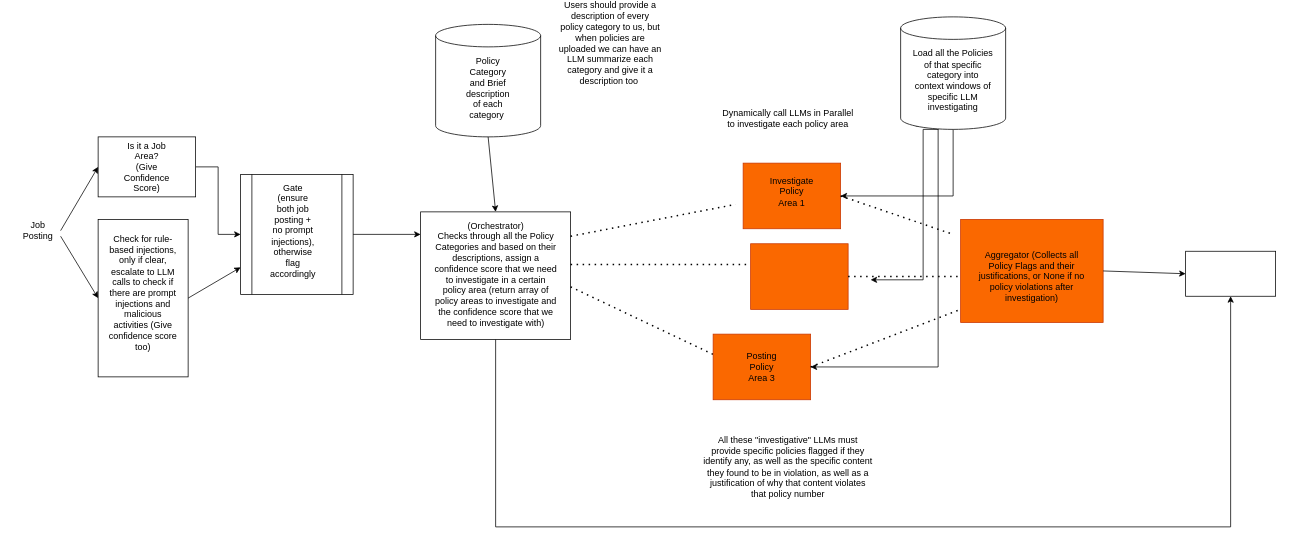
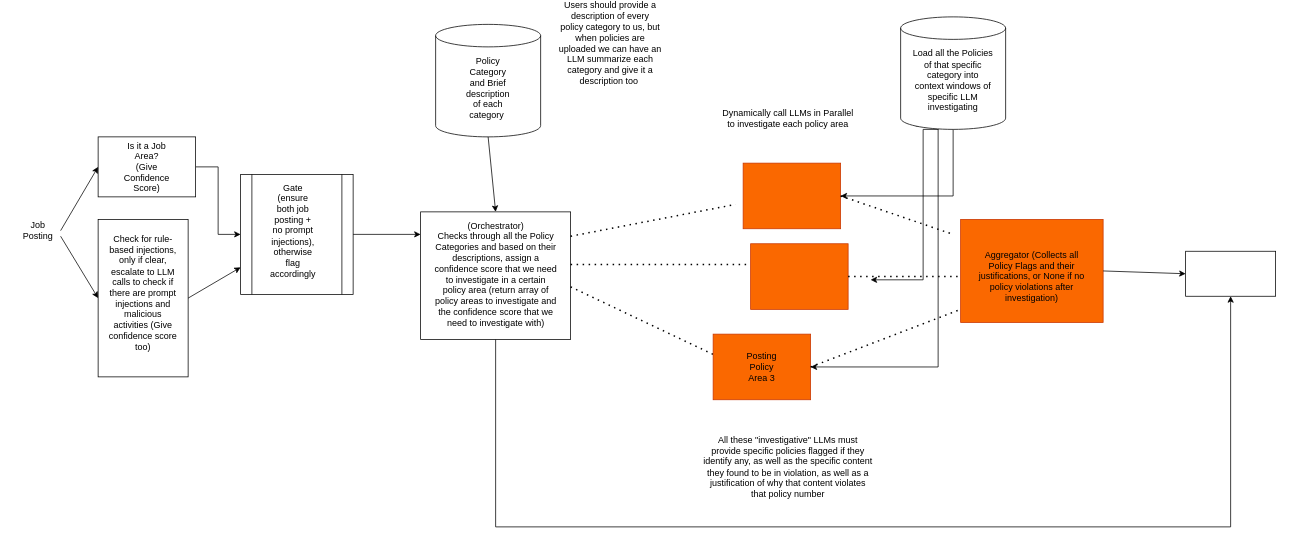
node "Investigate Policy Area 1": removed
